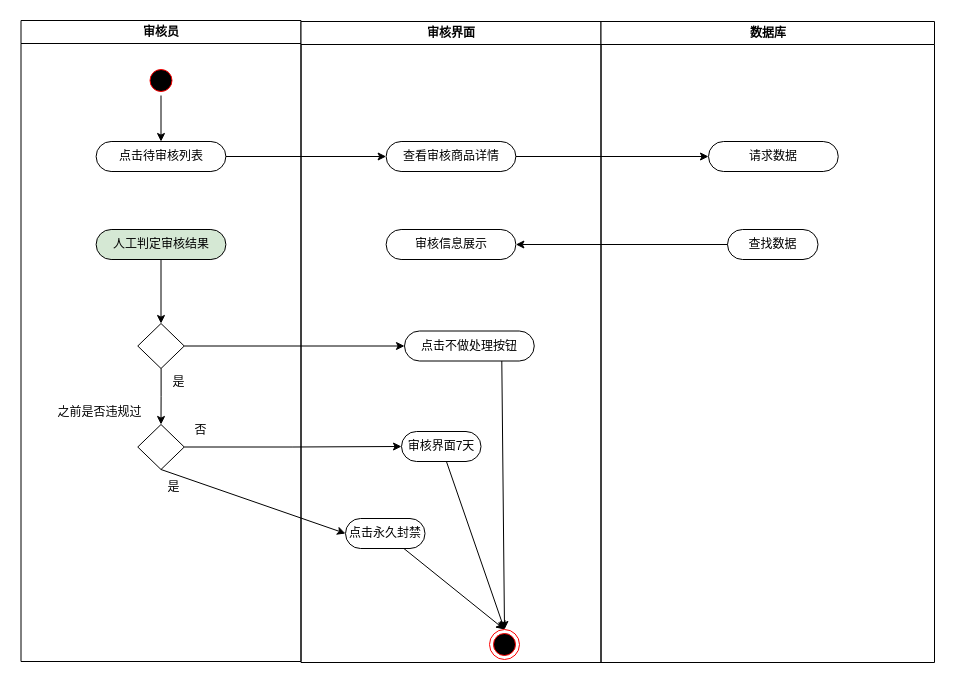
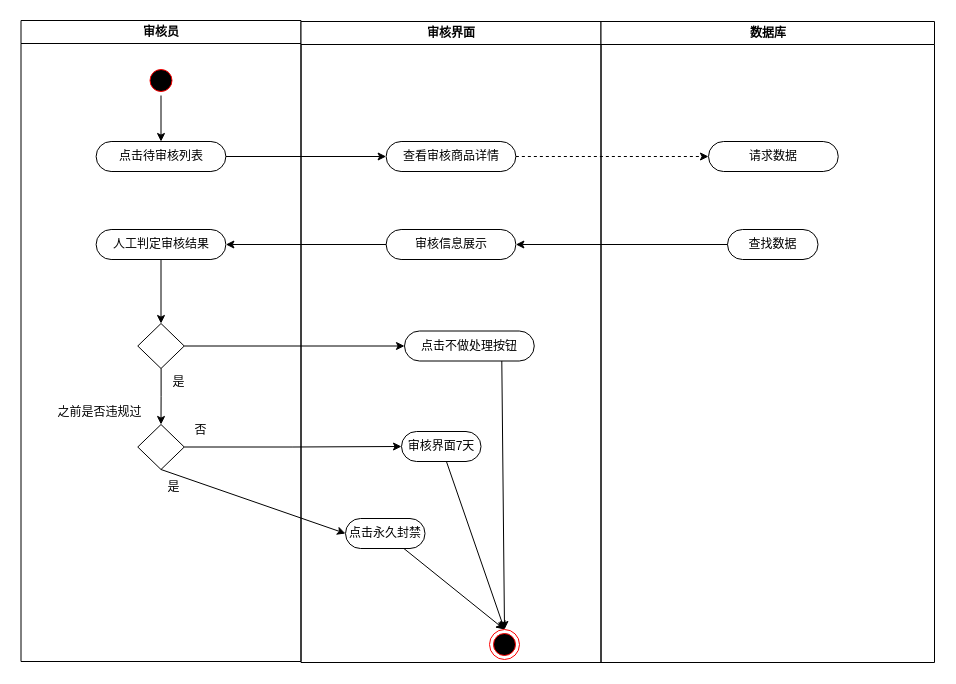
edge "查看审核商品详情" -> "请求数据": style solid -> dashed
node "人工判定审核结果": fillcolor #d5e8d4 -> #ffffff
edge "审核信息展示" -> "人工判定审核结果": added
